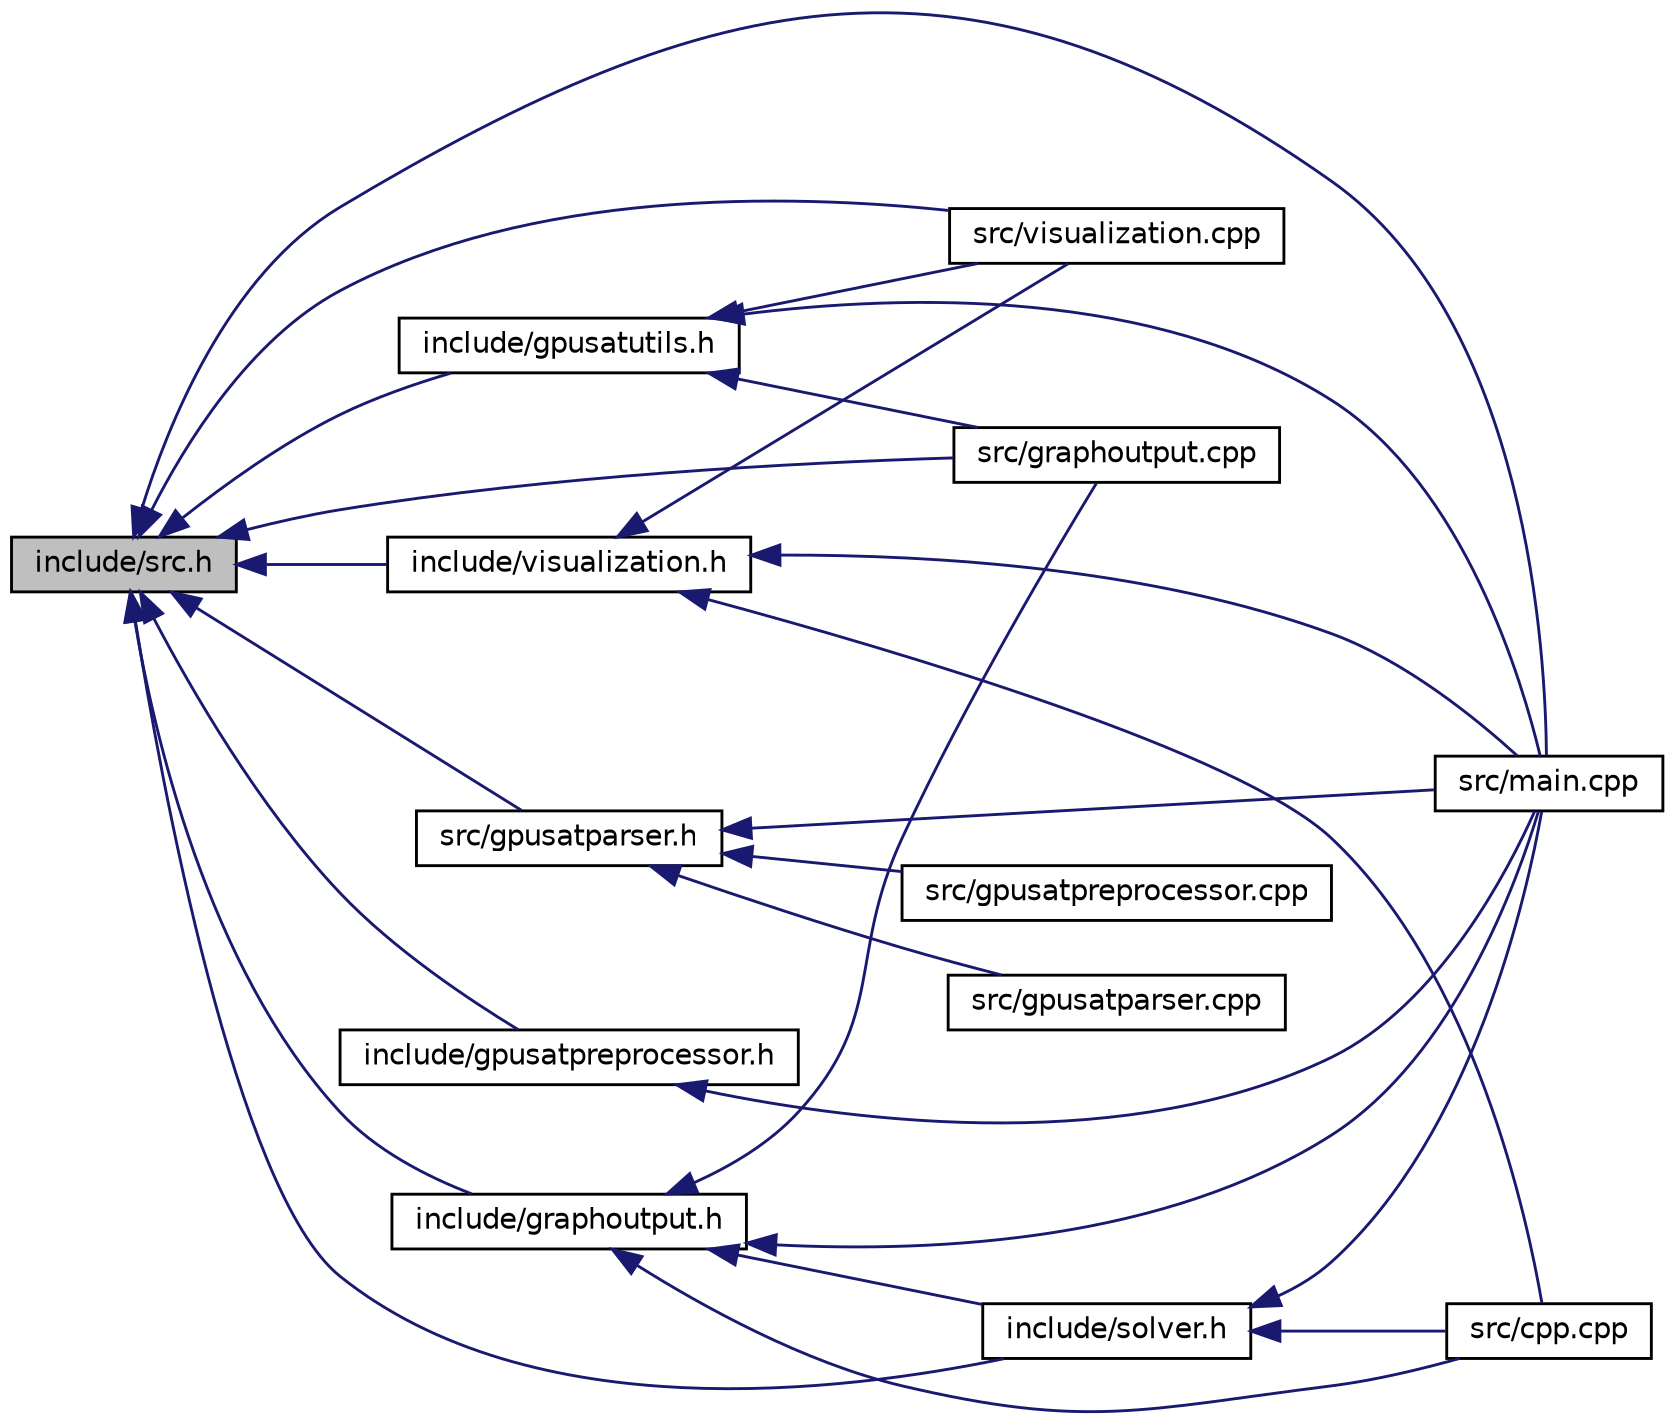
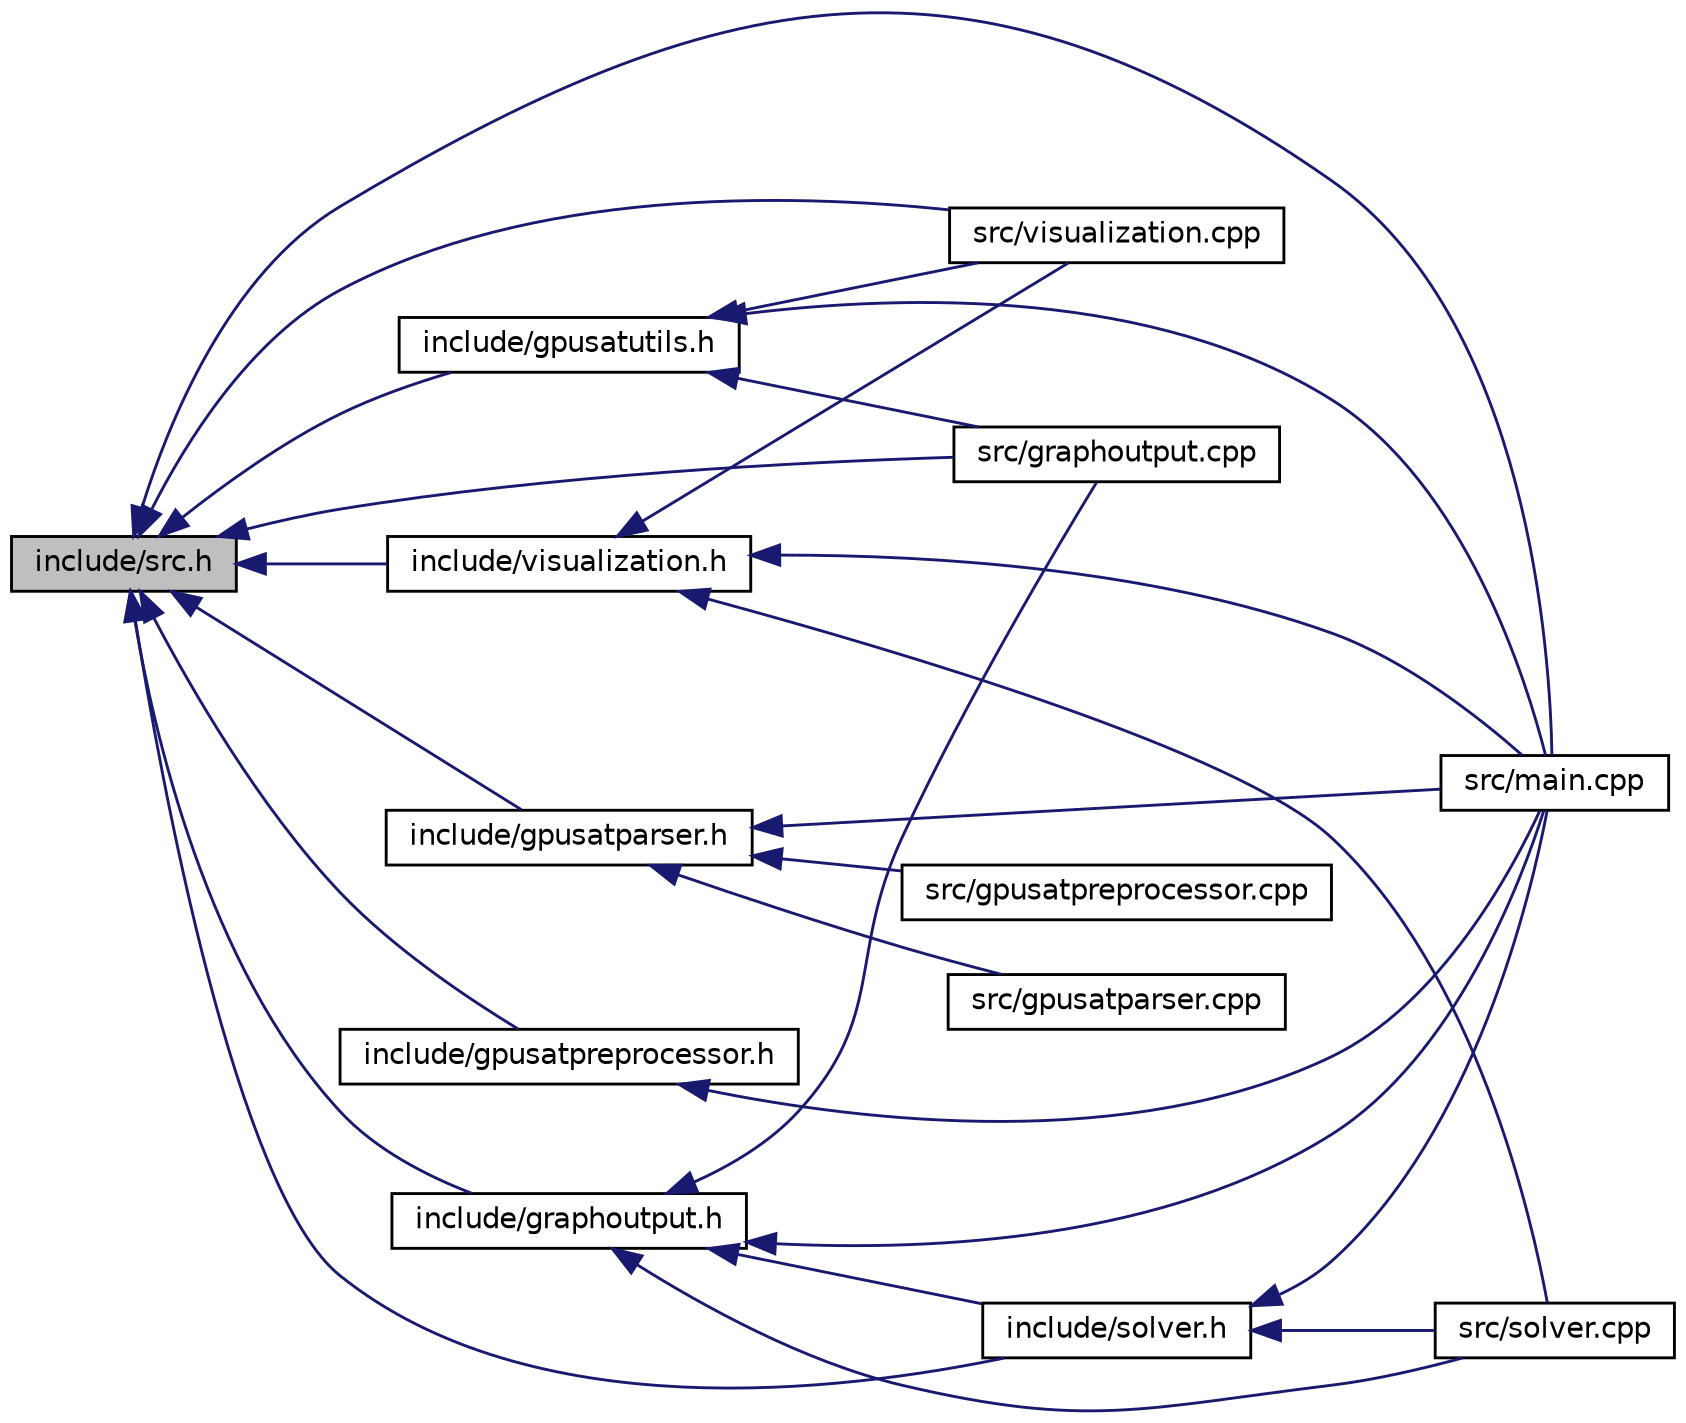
node "src/gpusatparser.h": label "src/gpusatparser.h" -> "include/gpusatparser.h"
node "src/cpp.cpp": label "src/cpp.cpp" -> "src/solver.cpp"
